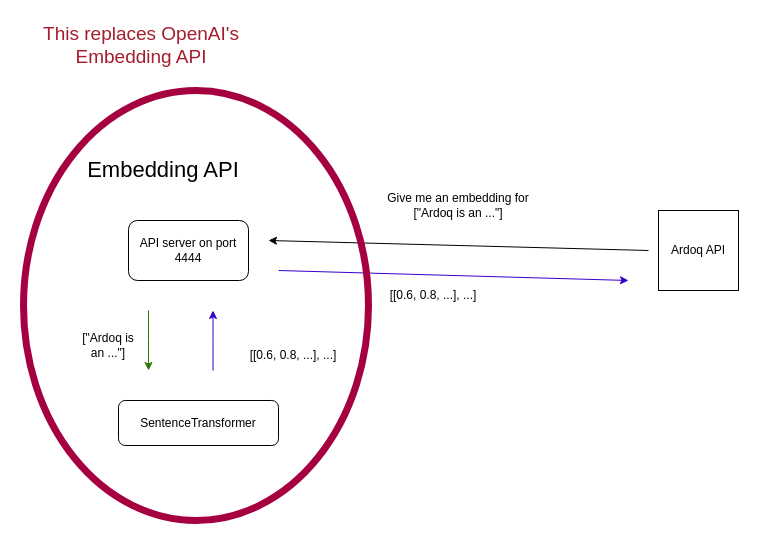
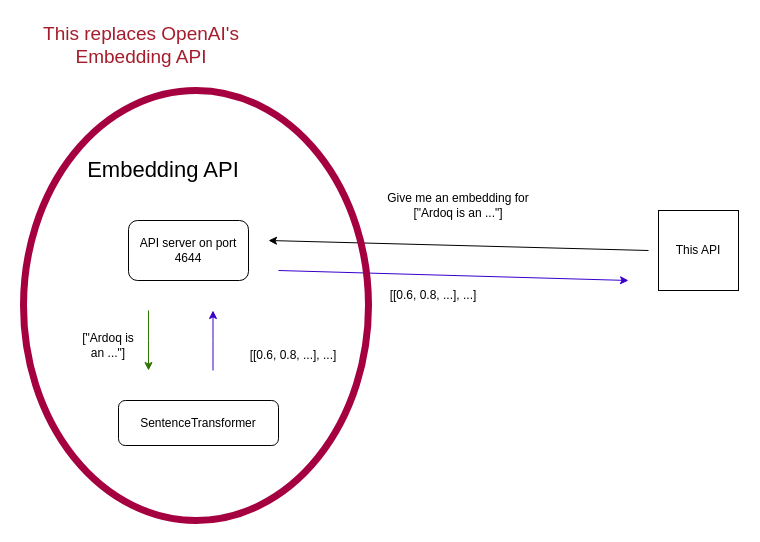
node "API server on port 4444": label "API server on port 4444" -> "API server on port 4644"
node "Ardoq API": label "Ardoq API" -> "This API"
